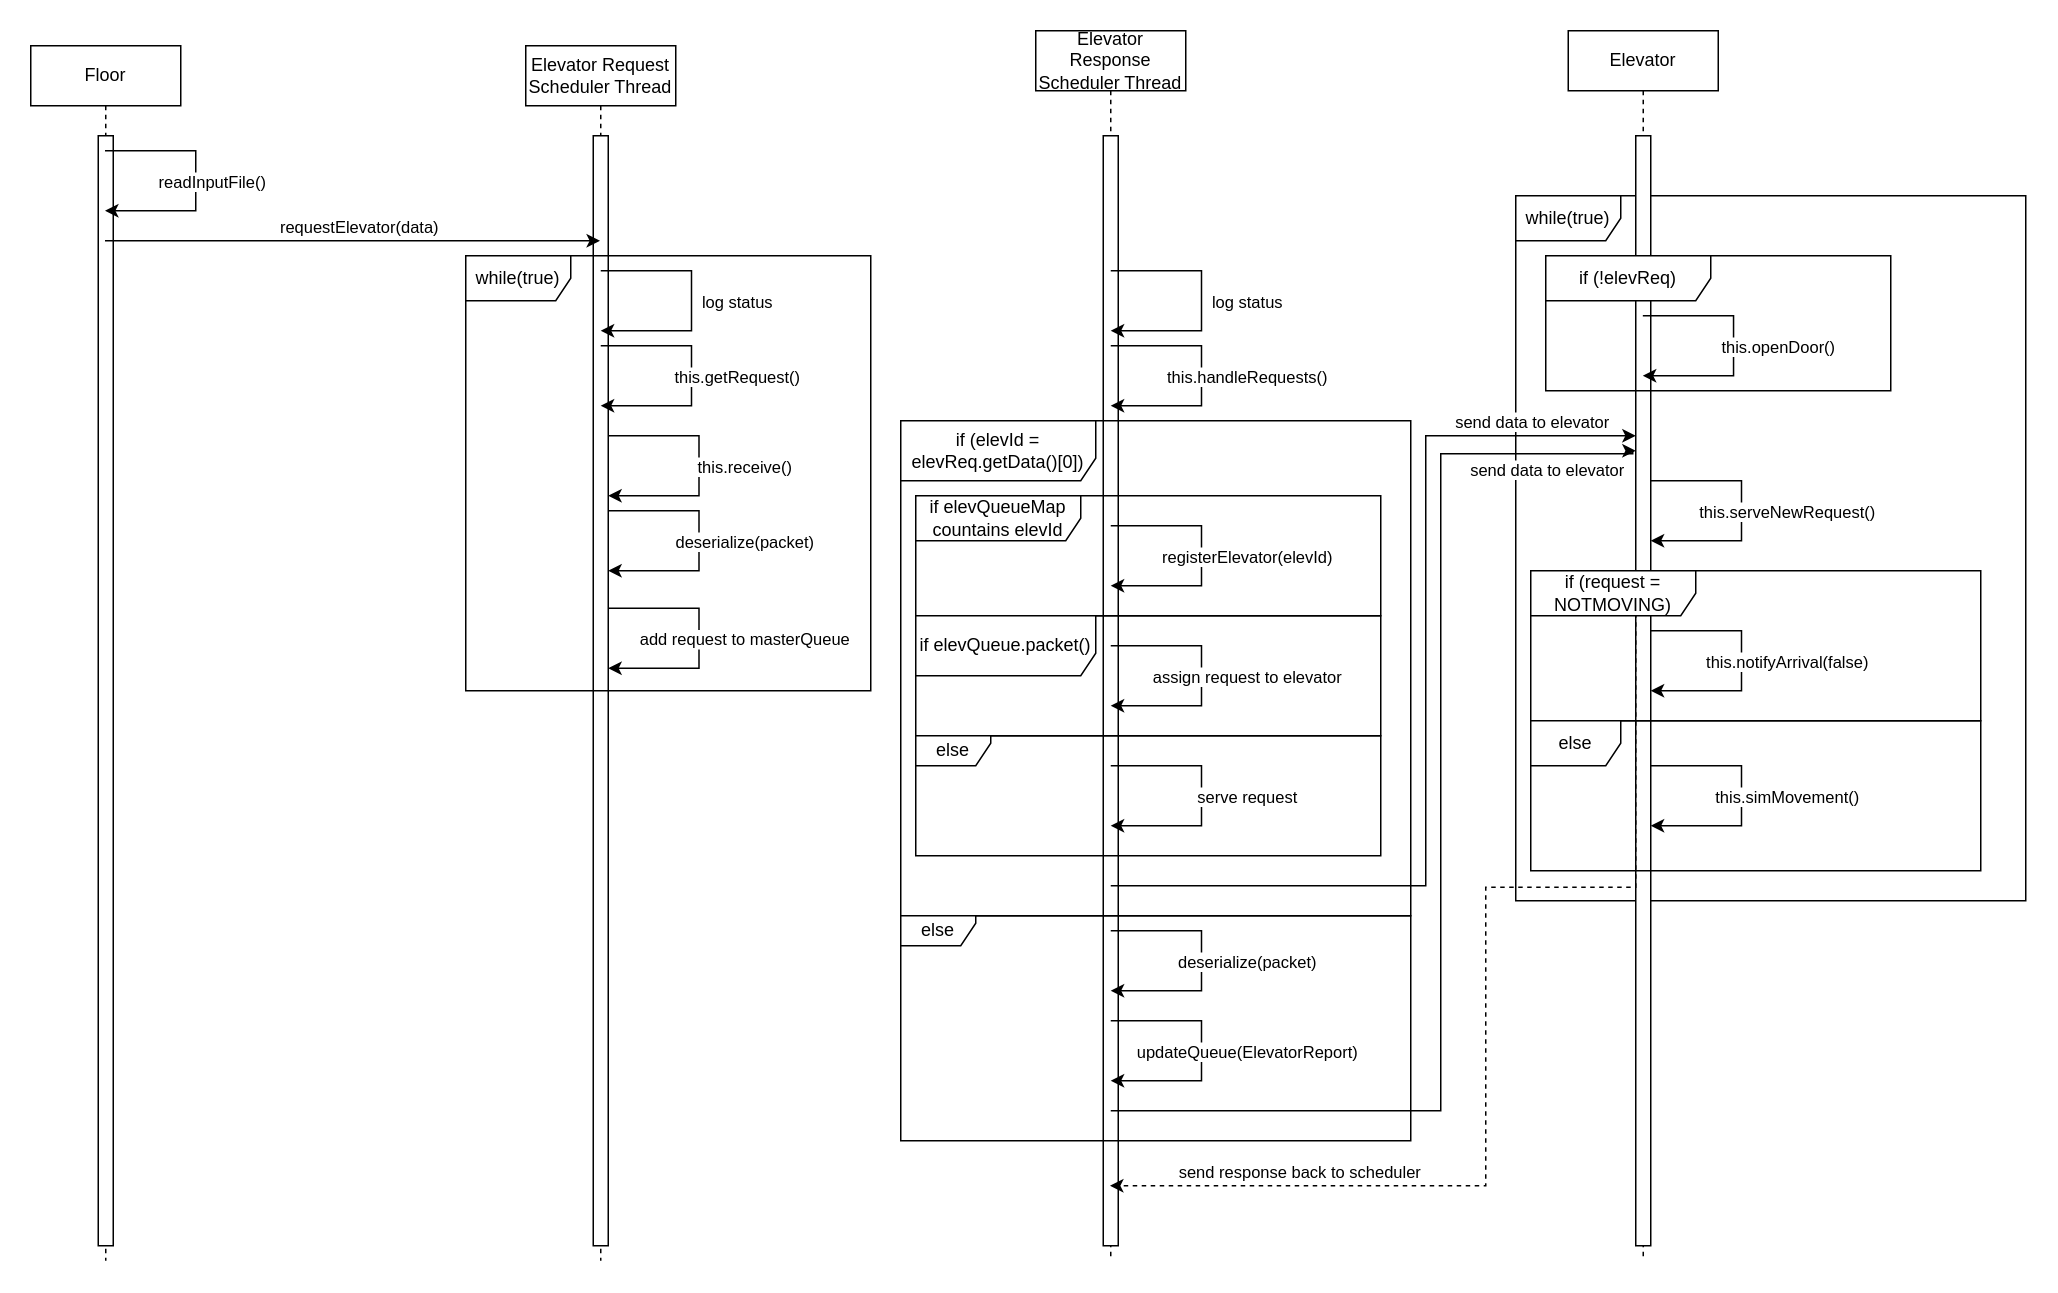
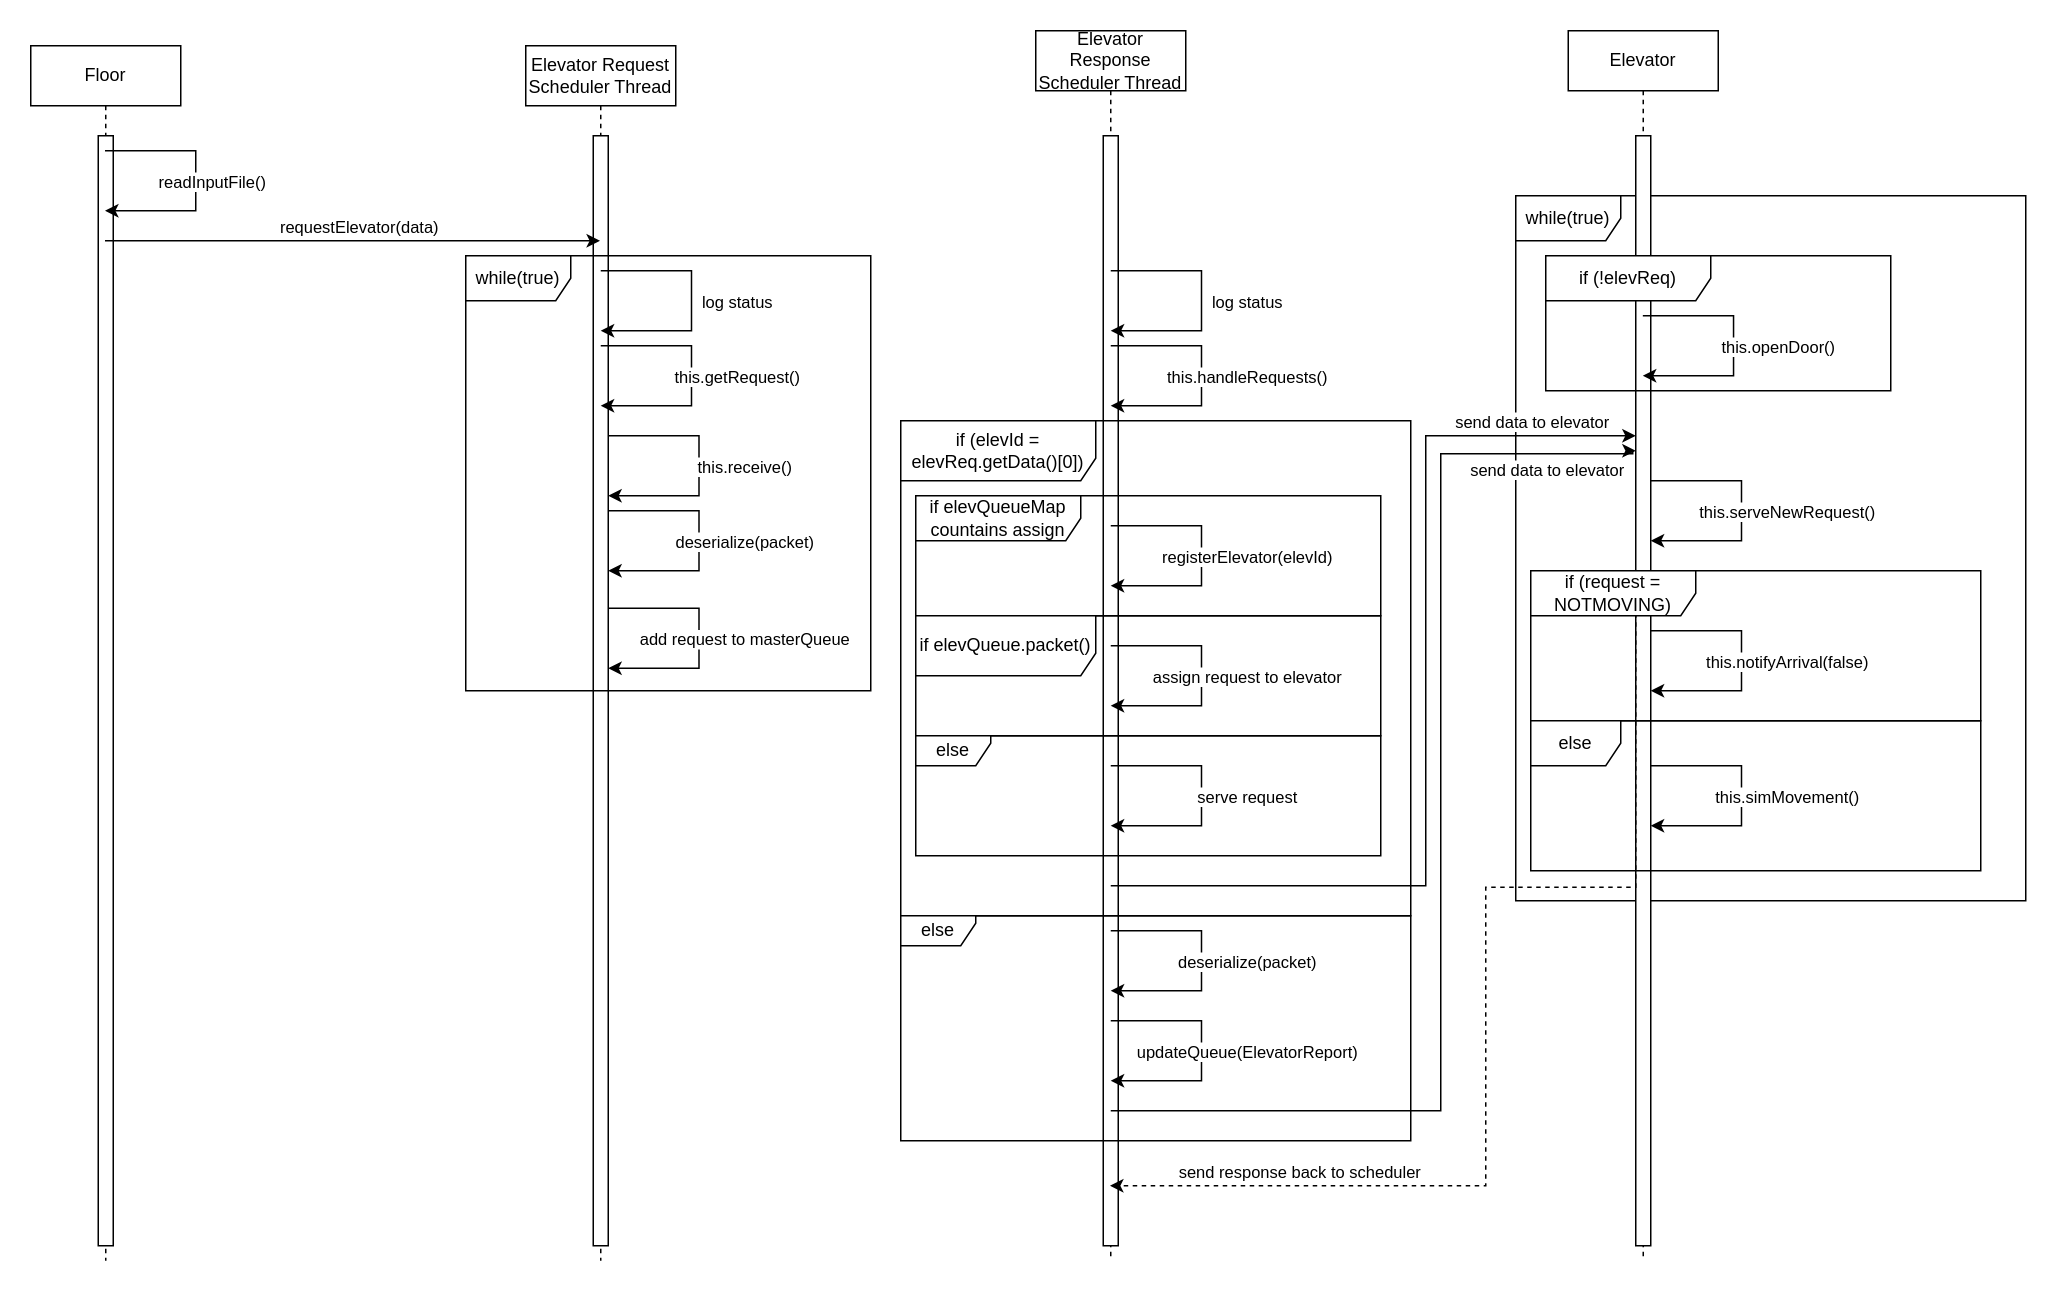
node "if elevQueueMap countains elevId": label "if elevQueueMap countains elevId" -> "if elevQueueMap countains assign"
